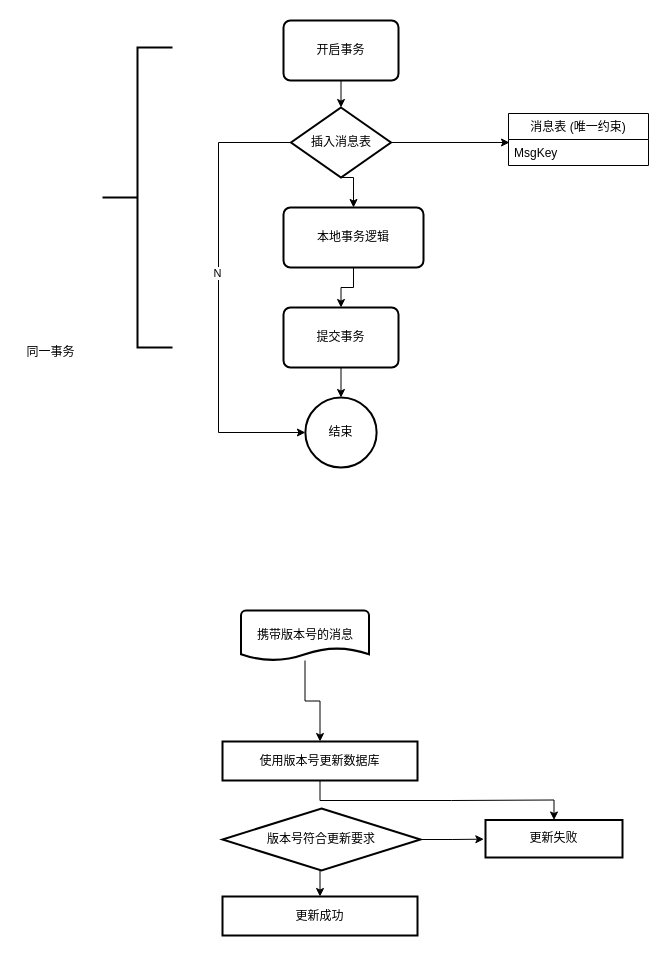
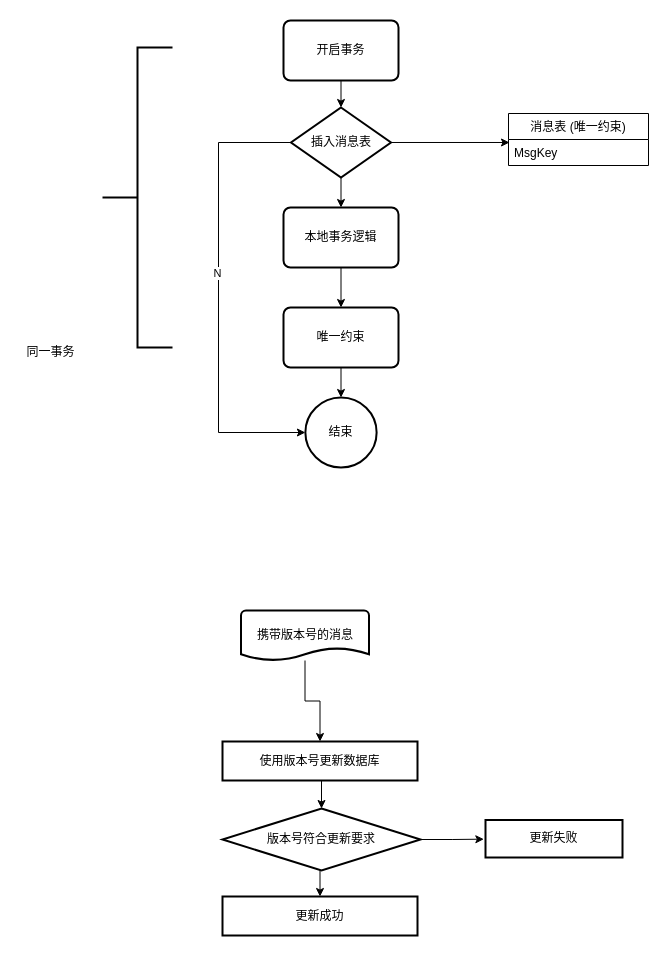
node "本地事务逻辑": size 140x60 -> 115x60
node "提交事务": label "提交事务" -> "唯一约束"
edge "使用版本号更新数据库" -> "更新失败": now "使用版本号更新数据库" -> "版本号符合更新要求"
